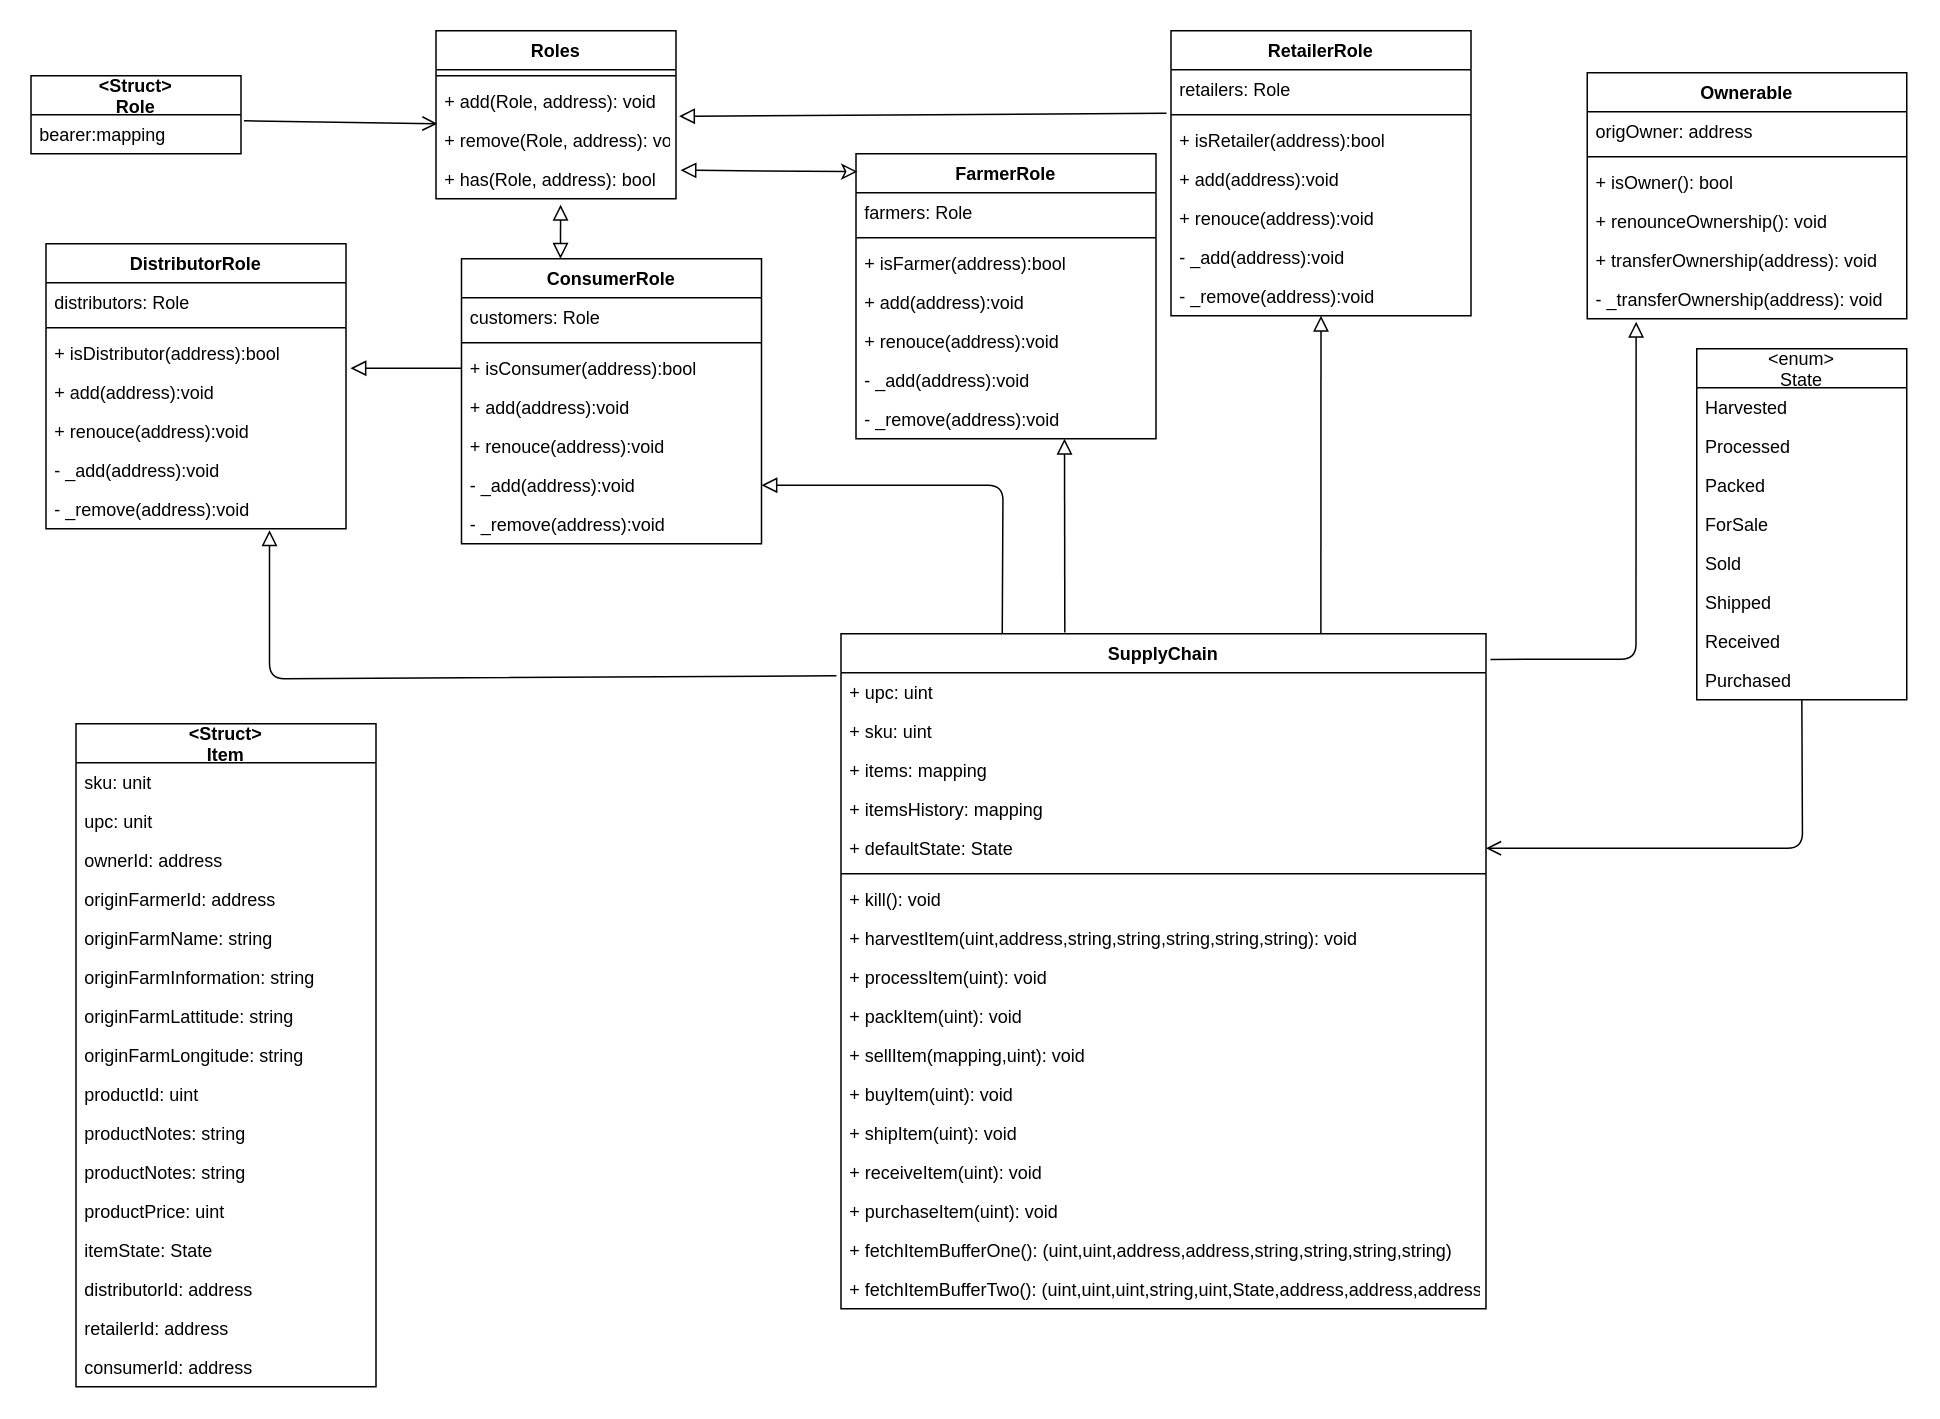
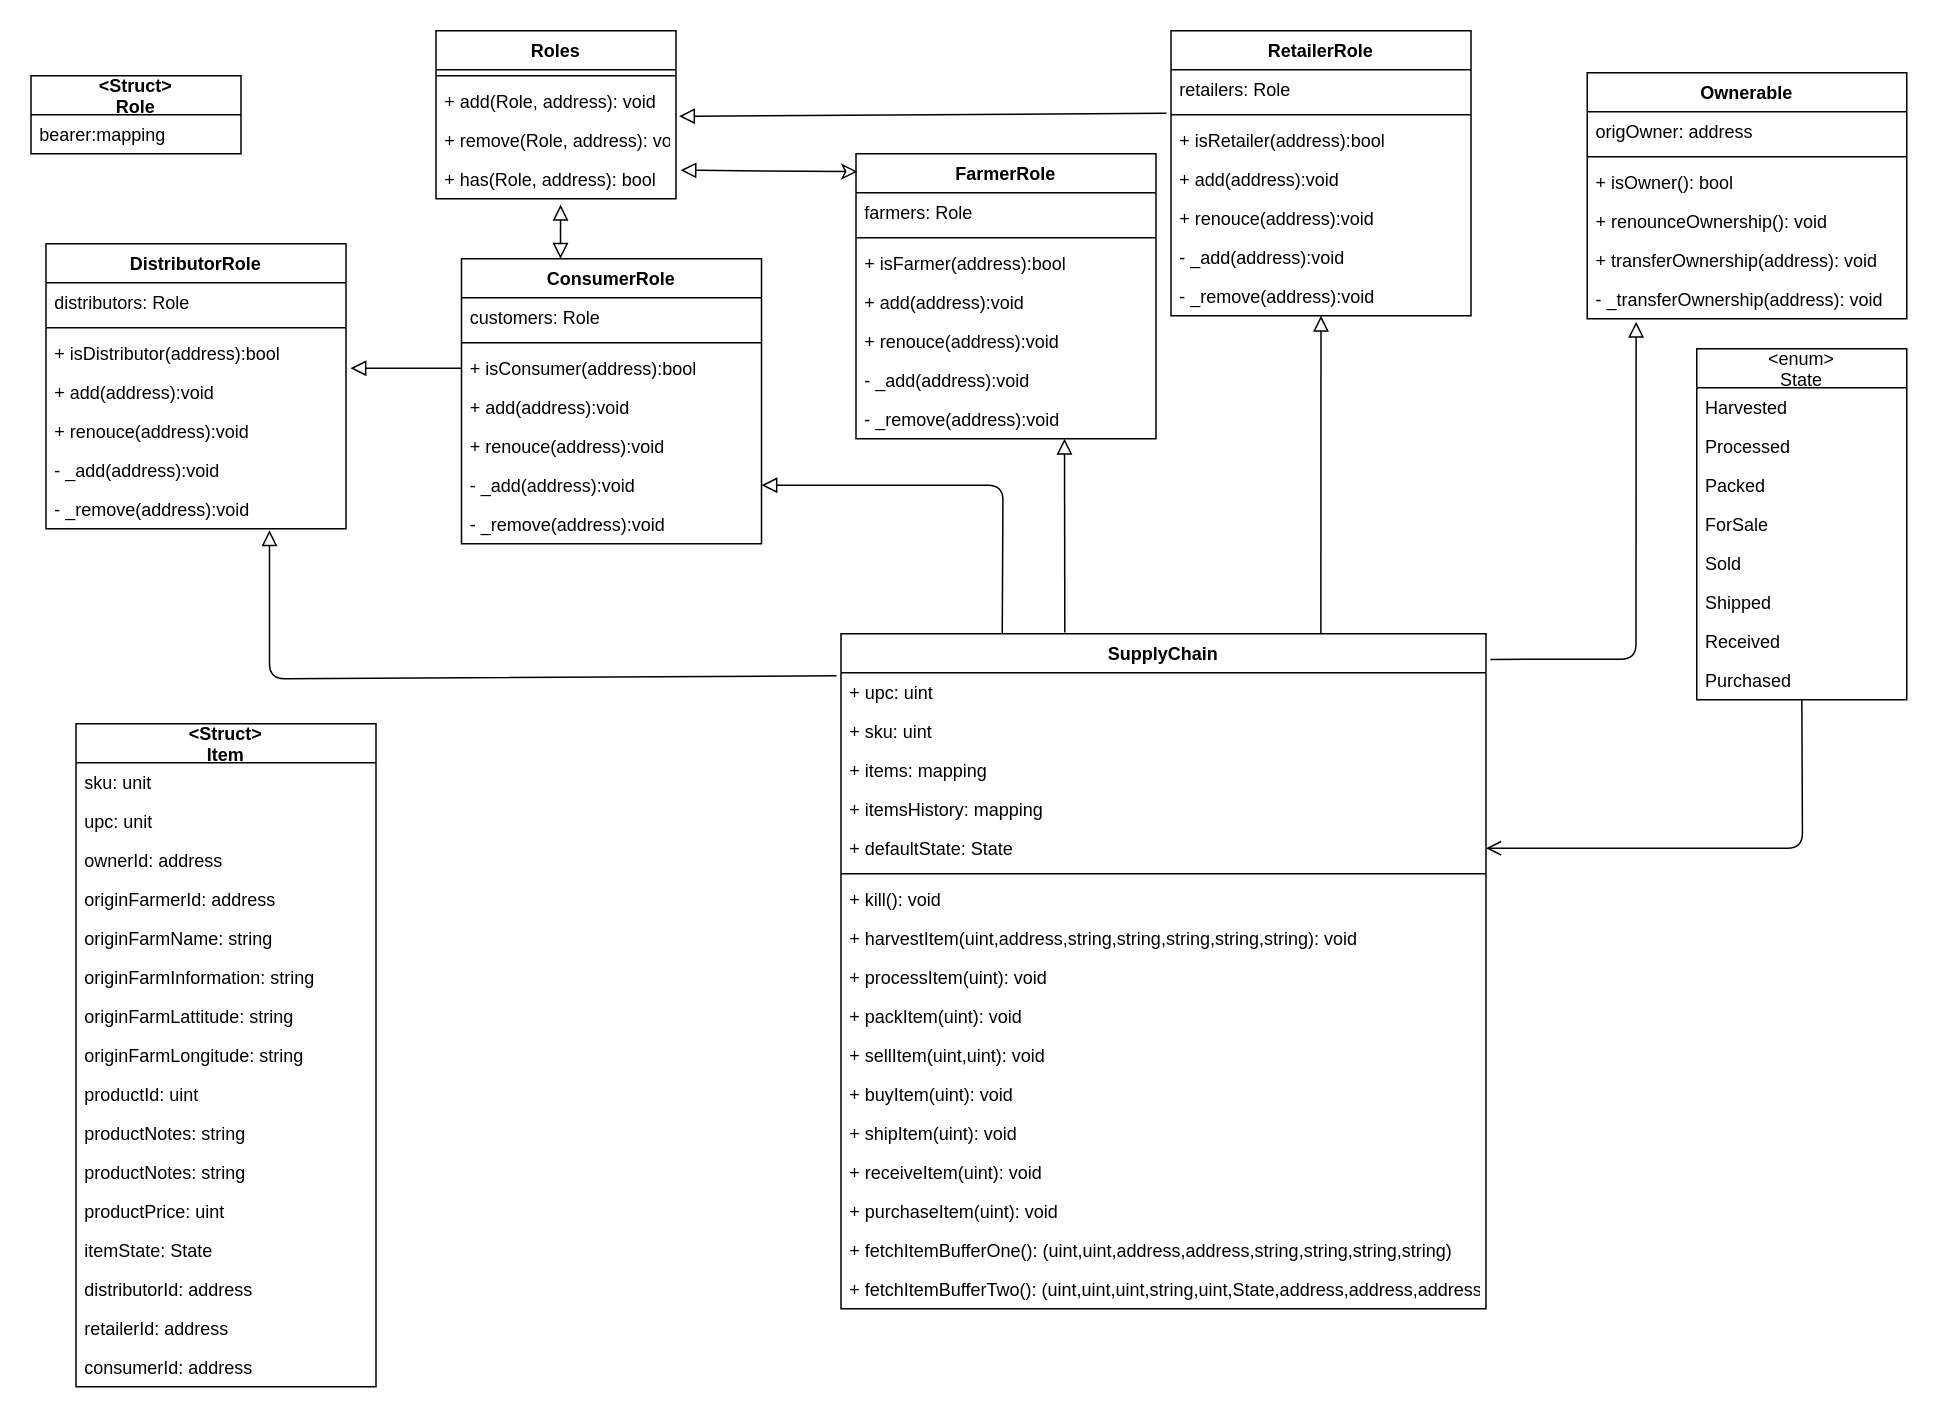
edge "bearer:mapping" -> "+ remove(Role, address): void": removed
node "+ sellItem(mapping,uint): void": label "+ sellItem(mapping,uint): void" -> "+ sellItem(uint,uint): void"
